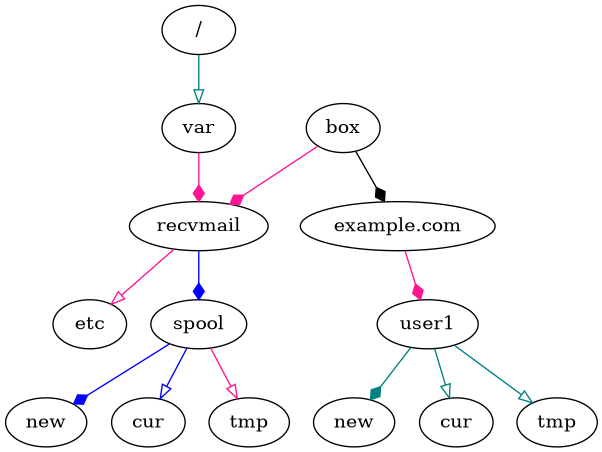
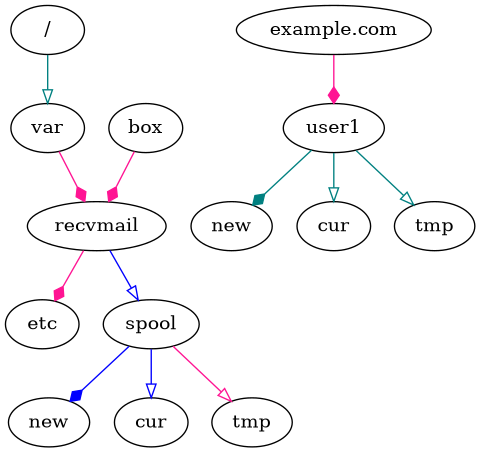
edge "box" -> "example.com": removed
edge "recvmail" -> "spool": arrowhead diamond -> onormal
edge "recvmail" -> "etc": arrowhead onormal -> diamond
